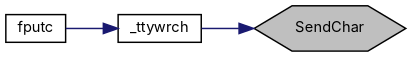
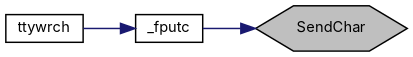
node "fputc": label "fputc" -> "ttywrch"
node "_ttywrch": label "_ttywrch" -> "_fputc"
